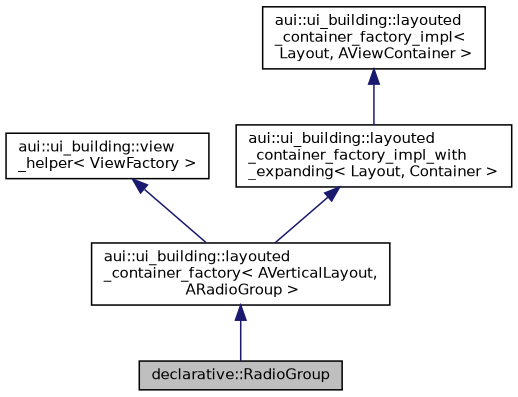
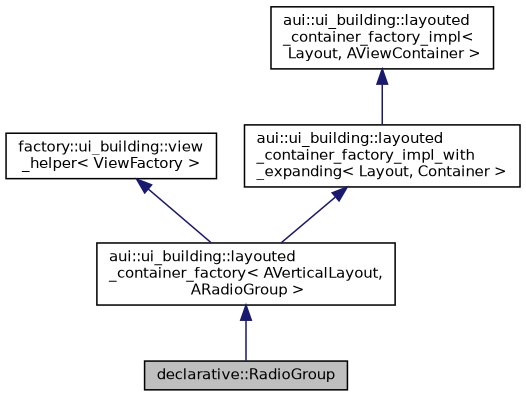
node "aui::ui_building::view _helper< ViewFactory >": label "aui::ui_building::view _helper< ViewFactory >" -> "factory::ui_building::view _helper< ViewFactory >"
